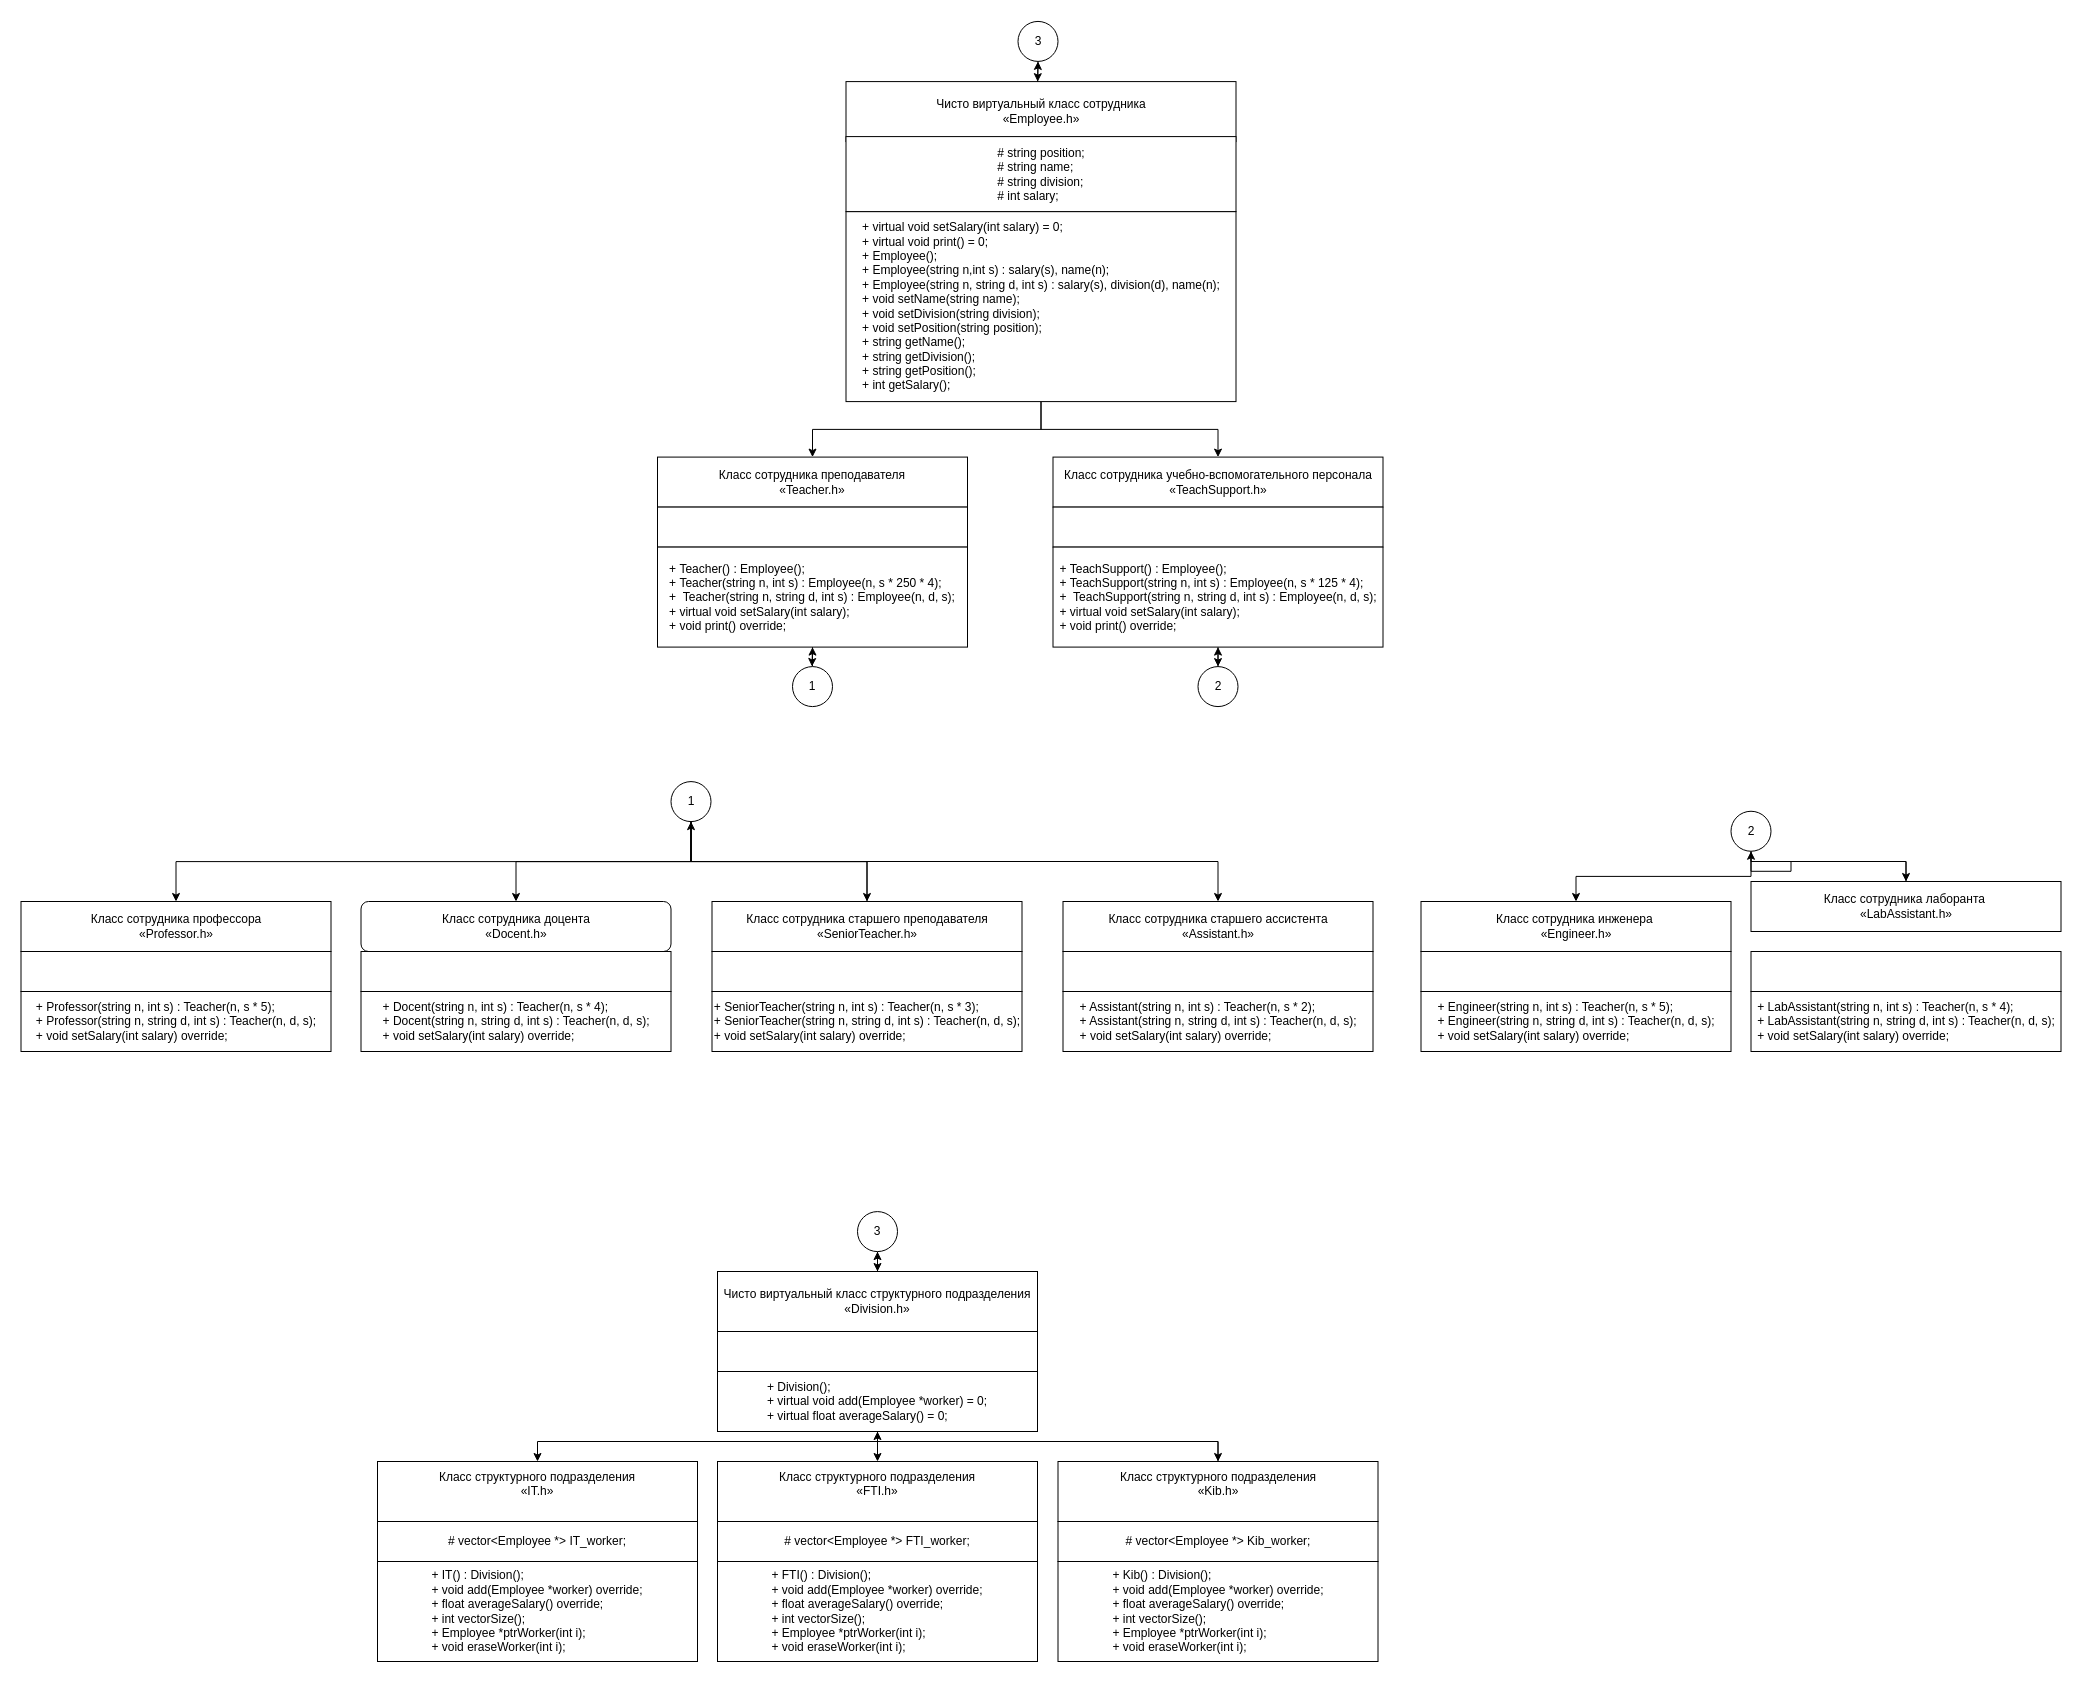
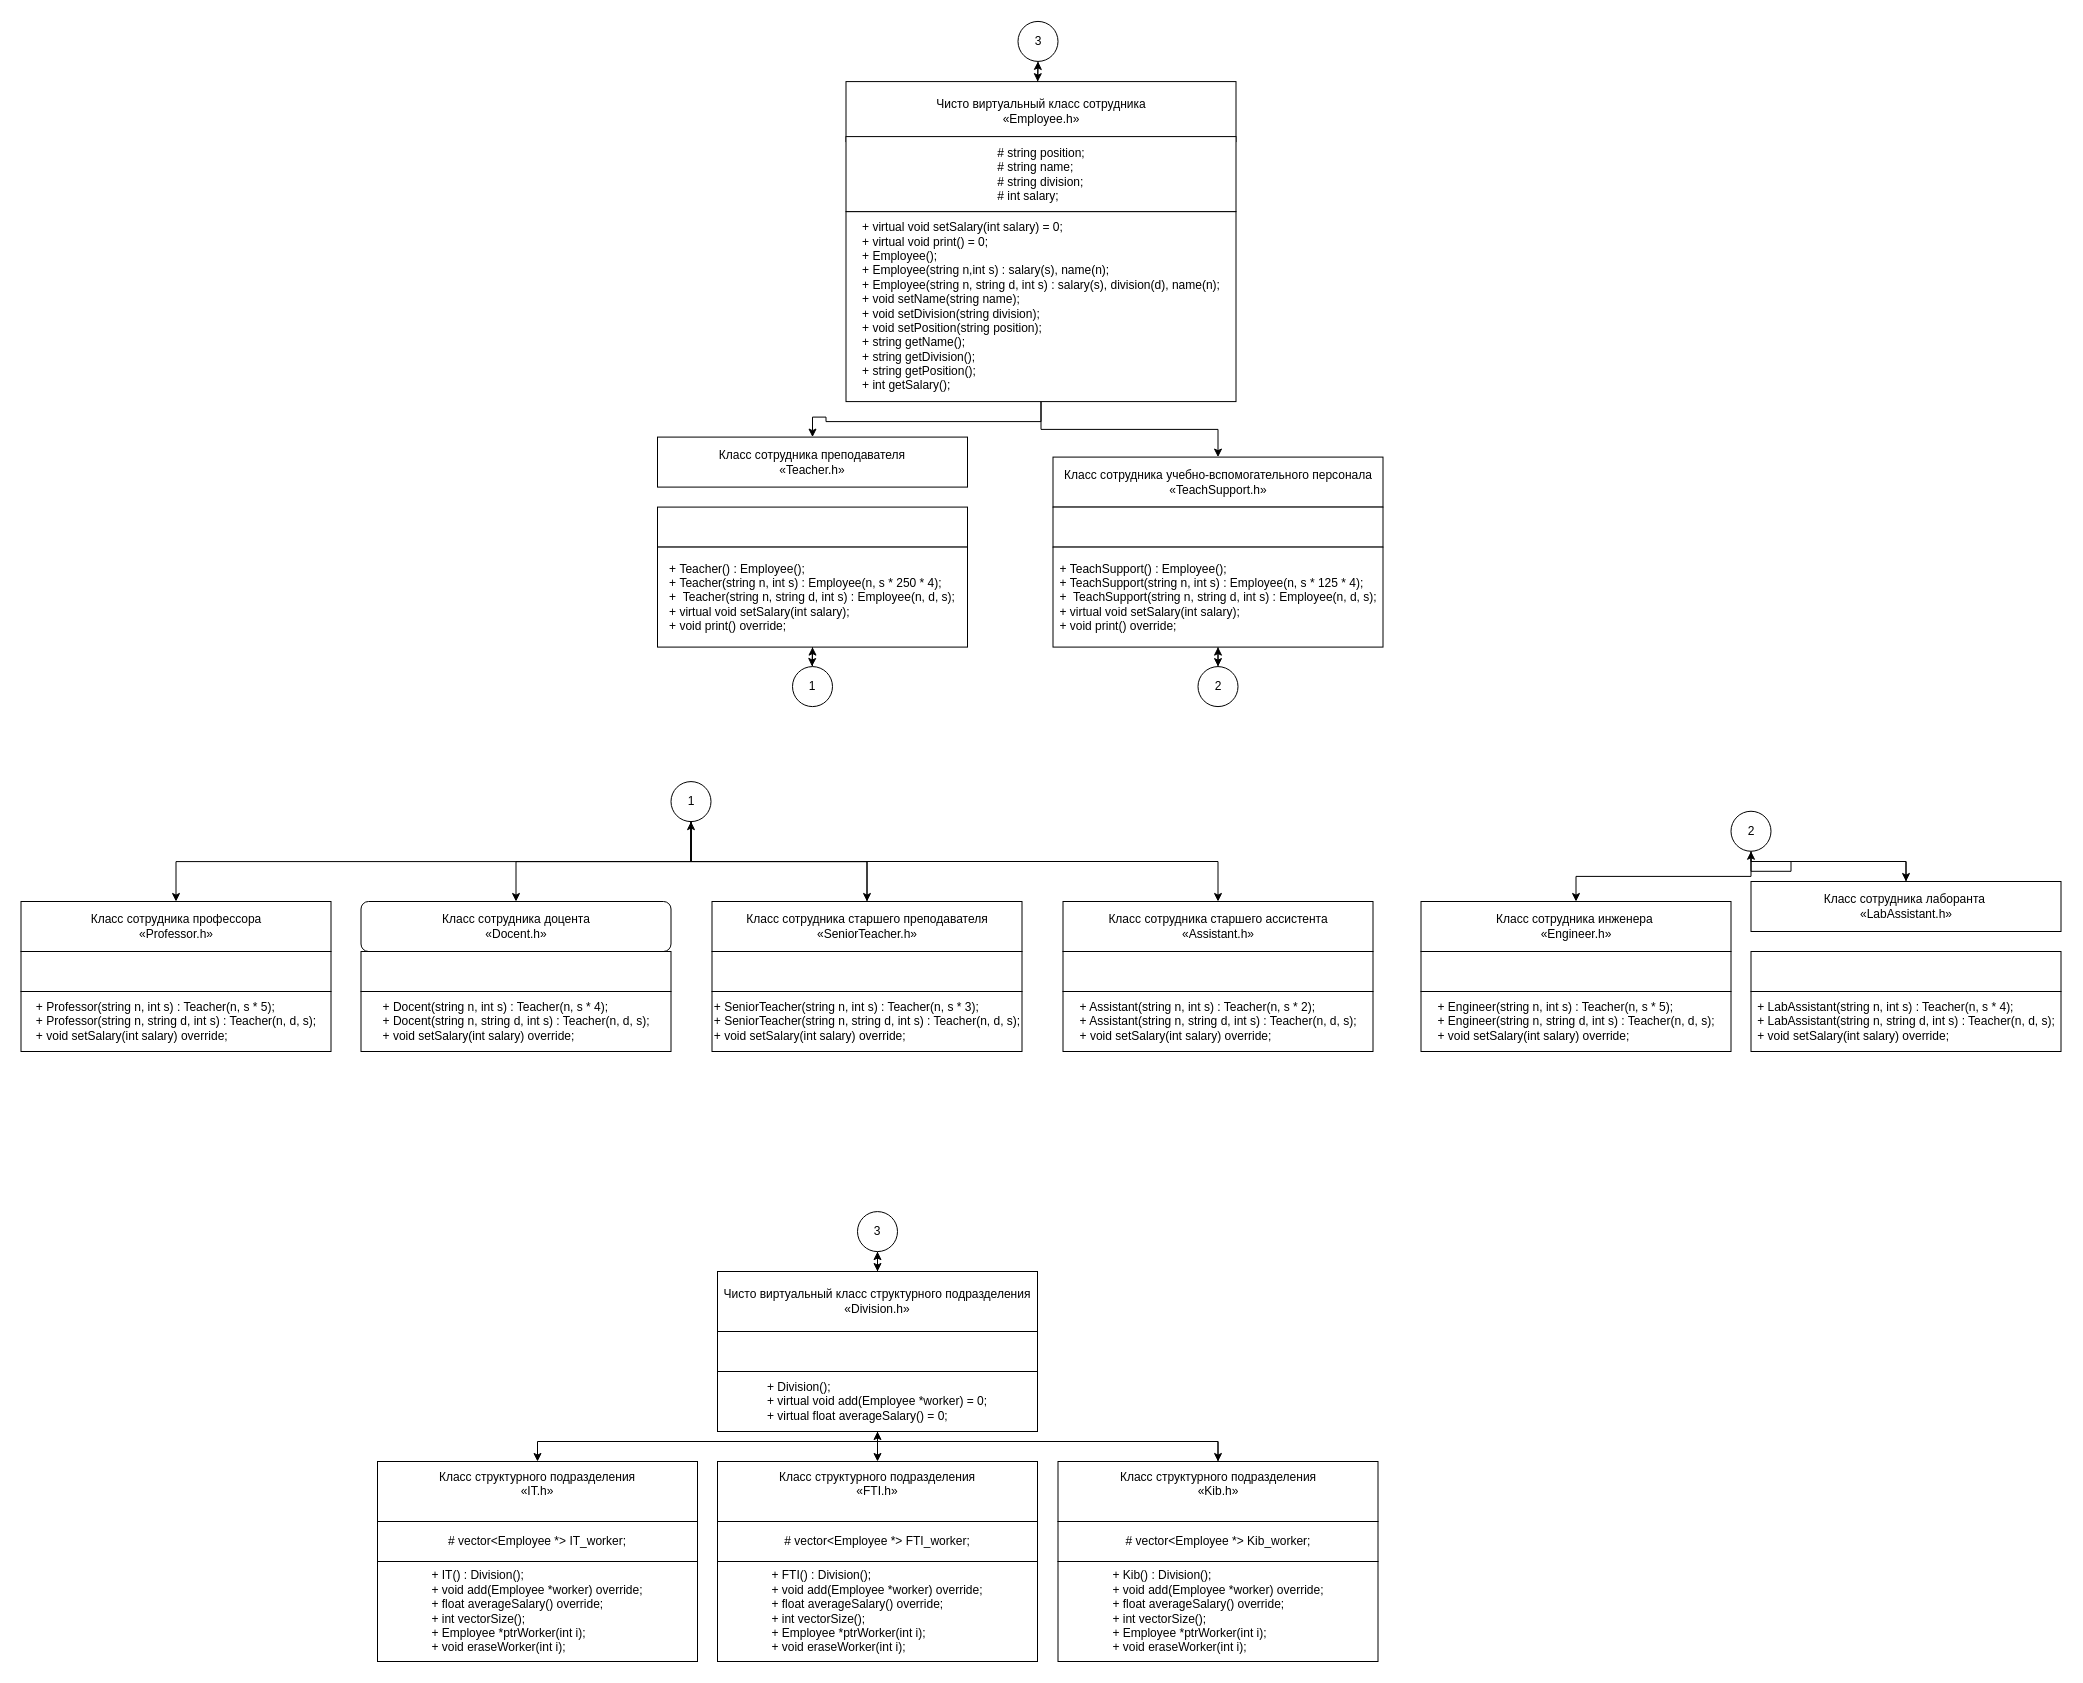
node "Класс сотрудника преподавателя «Teacher.h»": moved (813, 482) -> (813, 462)
